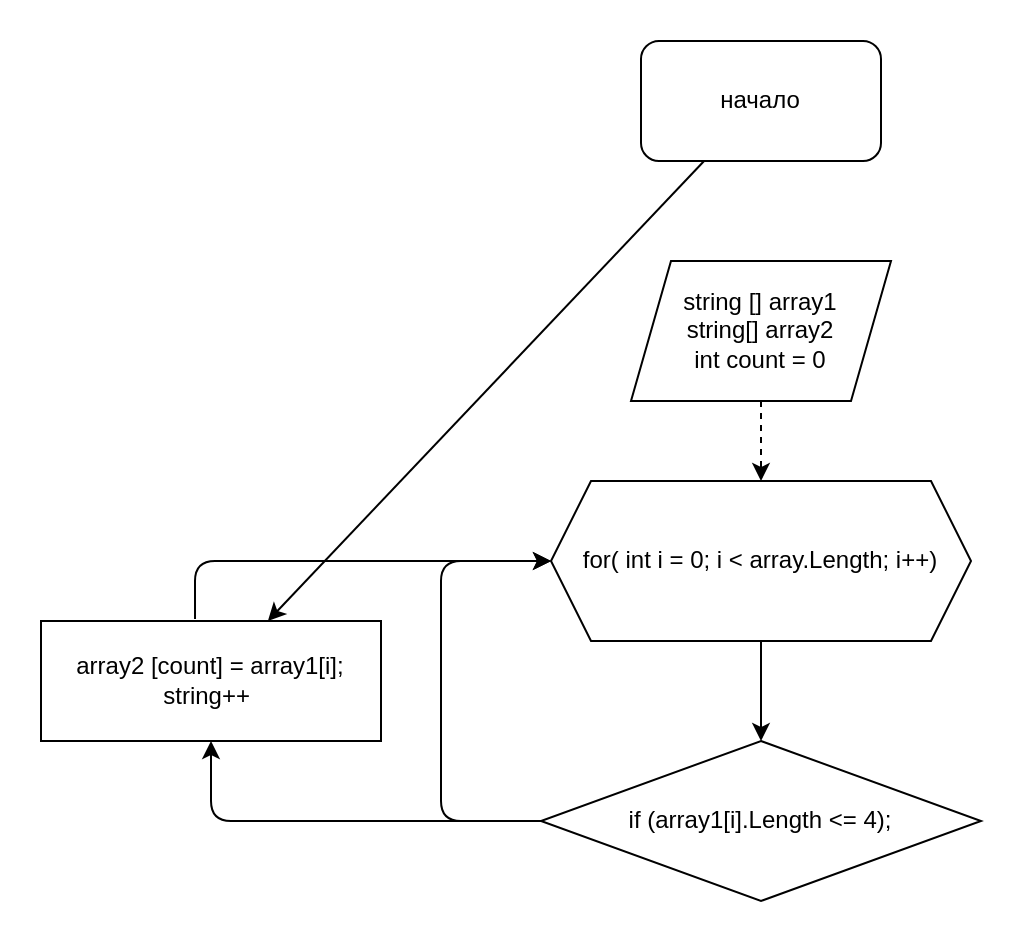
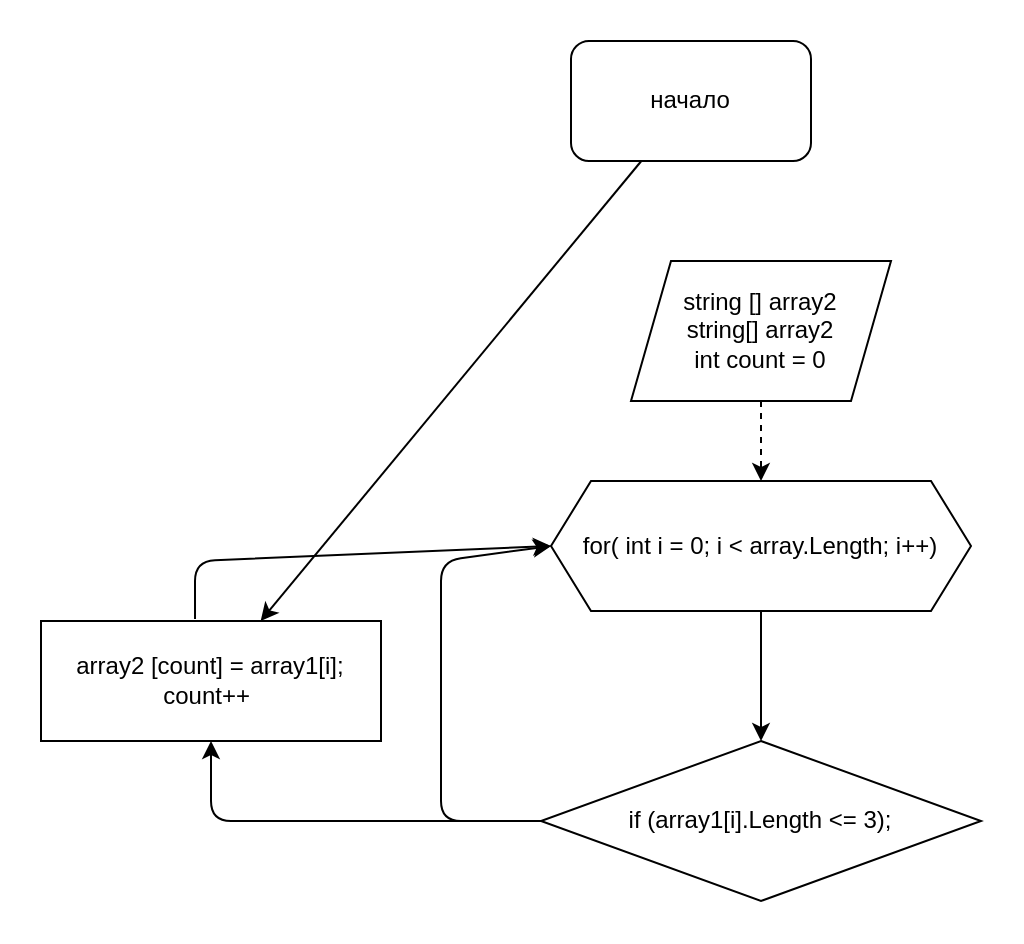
node "начало": moved (761, 101) -> (691, 101)
node "string [] array1 string[] array2 int count = 0": label "string [] array1 string[] array2 int count = 0" -> "string [] array2 string[] array2 int count = 0"
node "for( int i = 0; i < array.Length; i++)": size 420x160 -> 420x130
node "array2 [count] = array1[i]; string++": label "array2 [count] = array1[i]; string++" -> "array2 [count] = array1[i]; count++"
node "if (array1[i].Length <= 4);": label "if (array1[i].Length <= 4);" -> "if (array1[i].Length <= 3);"
